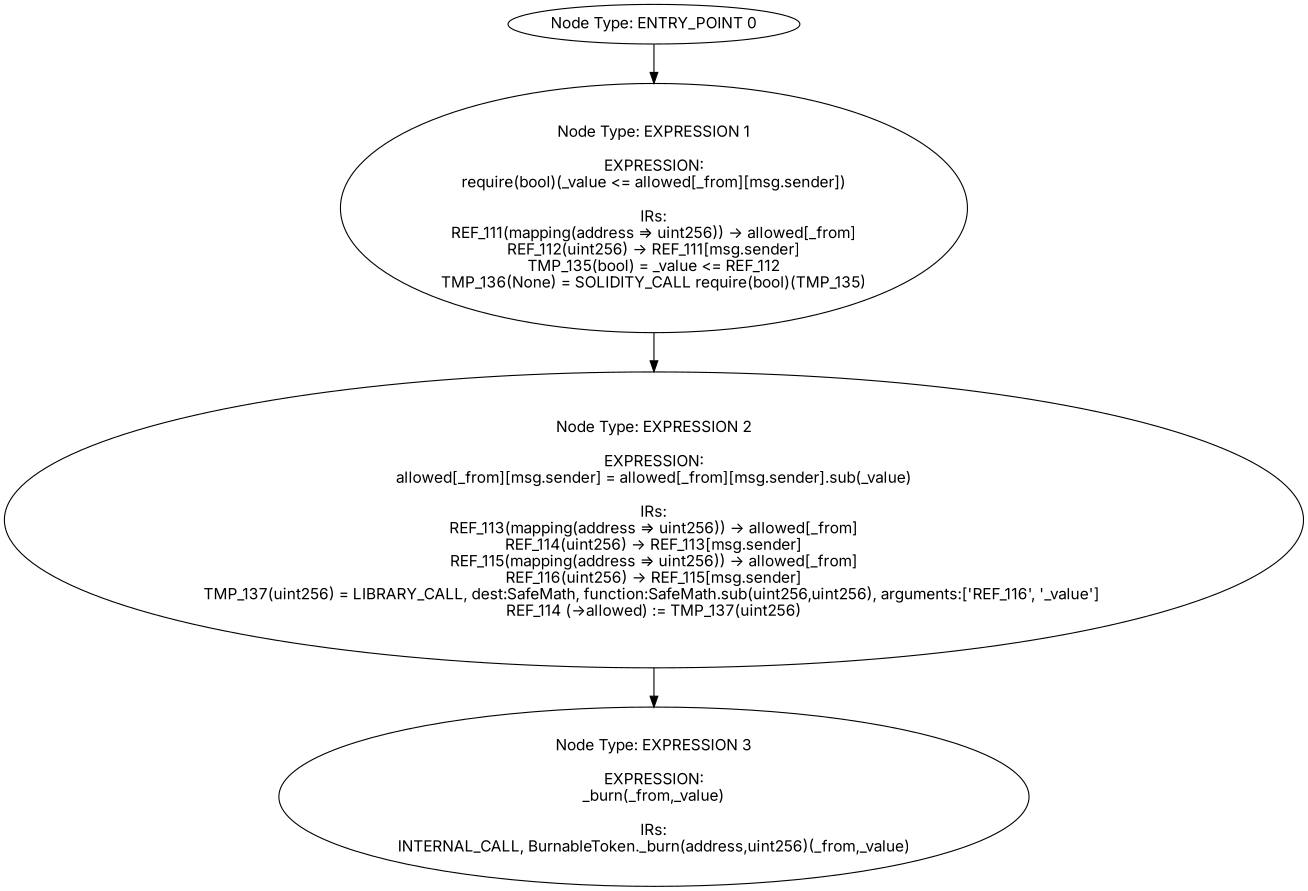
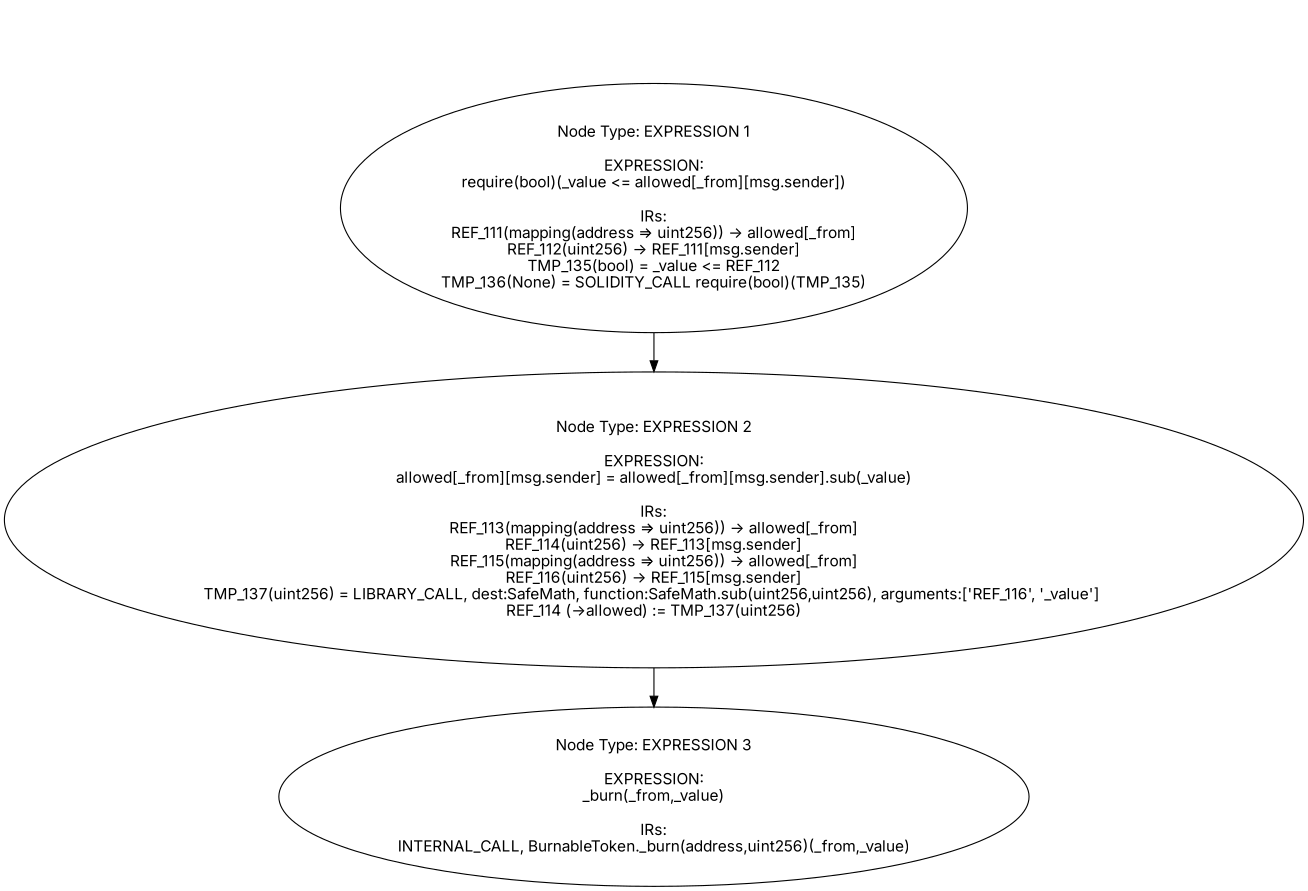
node "Node Type: ENTRY_POINT 0": removed
